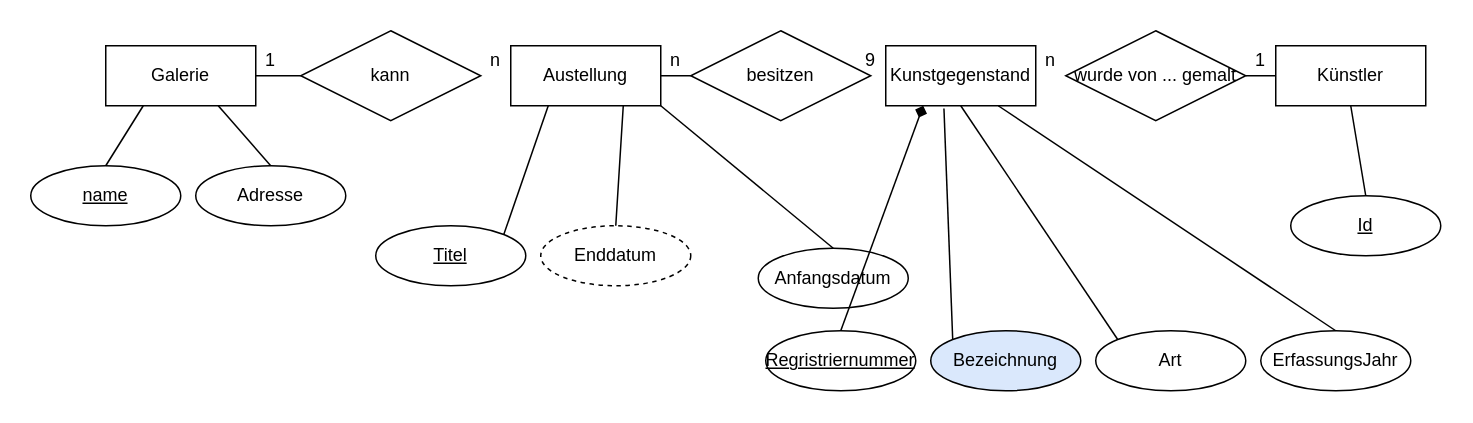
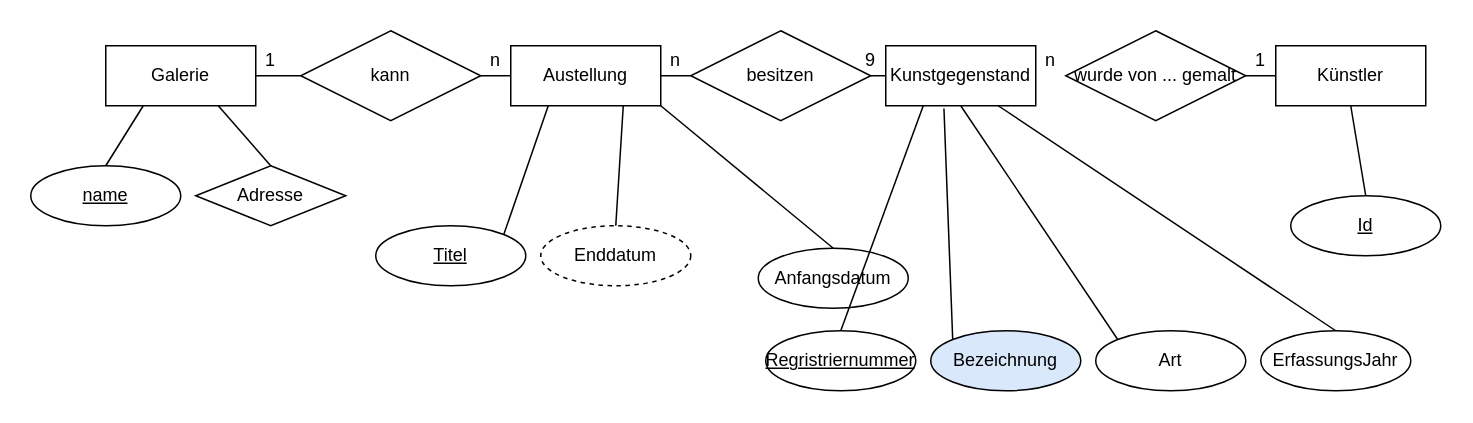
edge "kann" -- "Austellung": added
edge "besitzen" -- "Kunstgegenstand": added
edge "Regristriernummer" -> "Kunstgegenstand": arrowhead diamond -> none
node "Adresse": shape ellipse -> diamond
